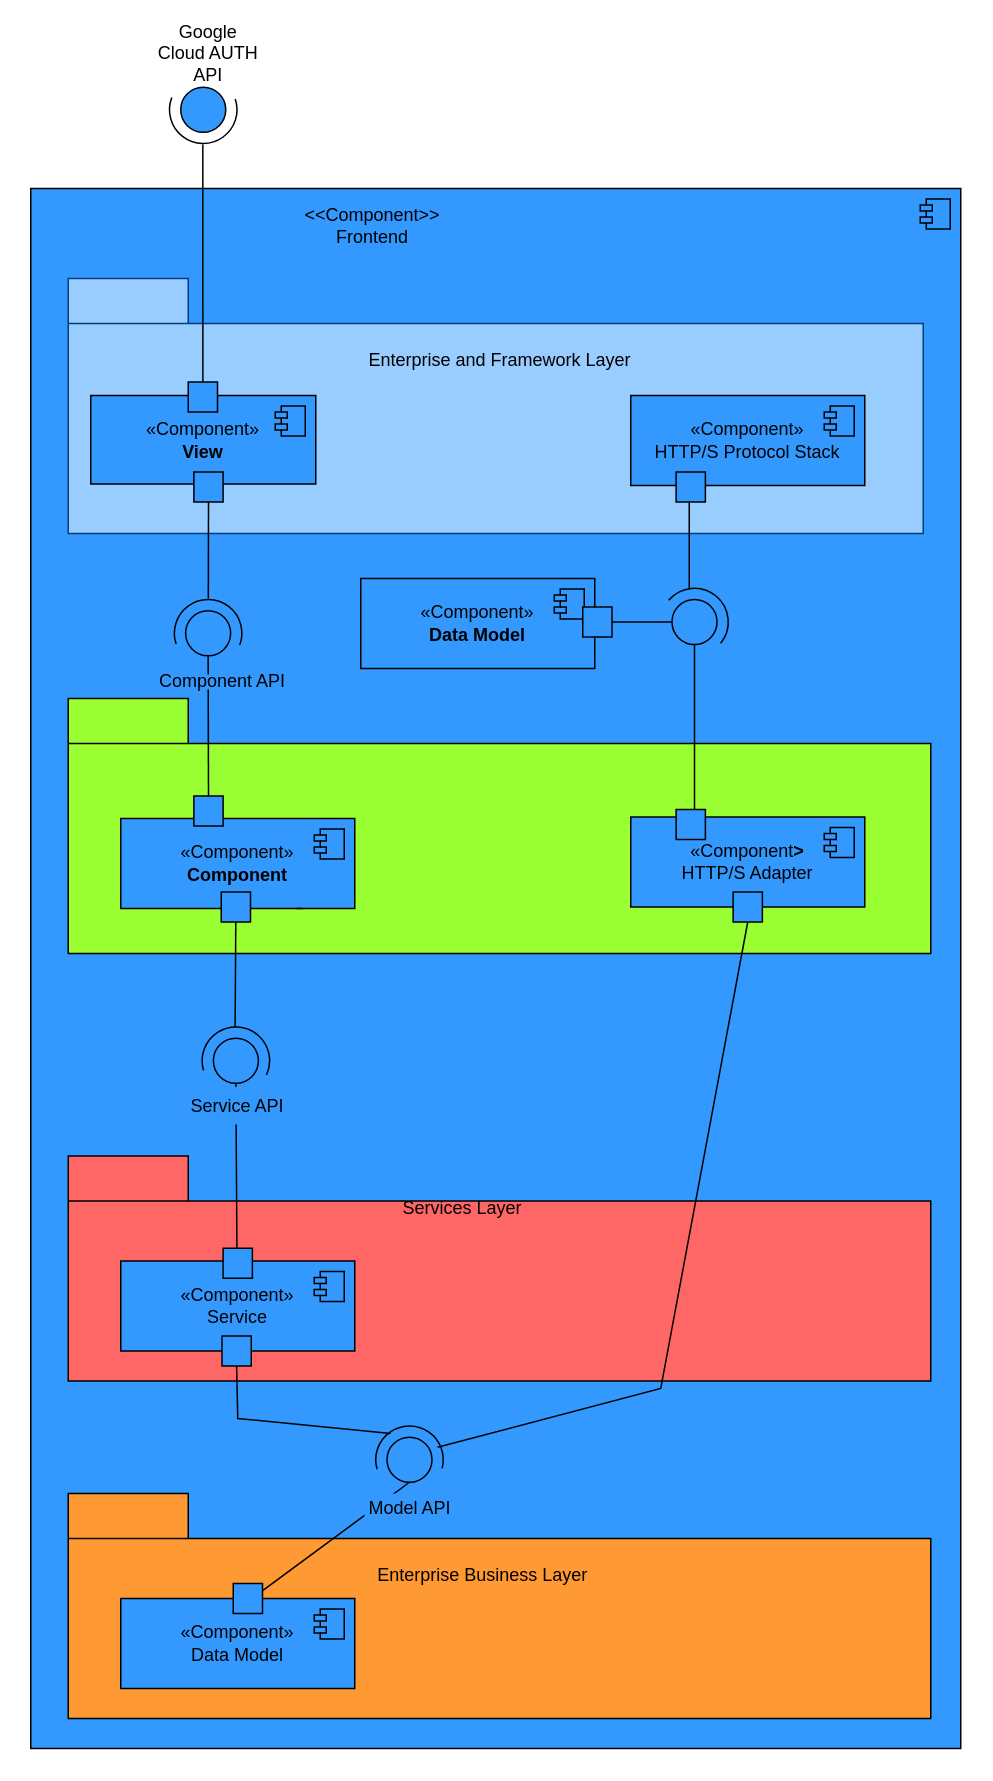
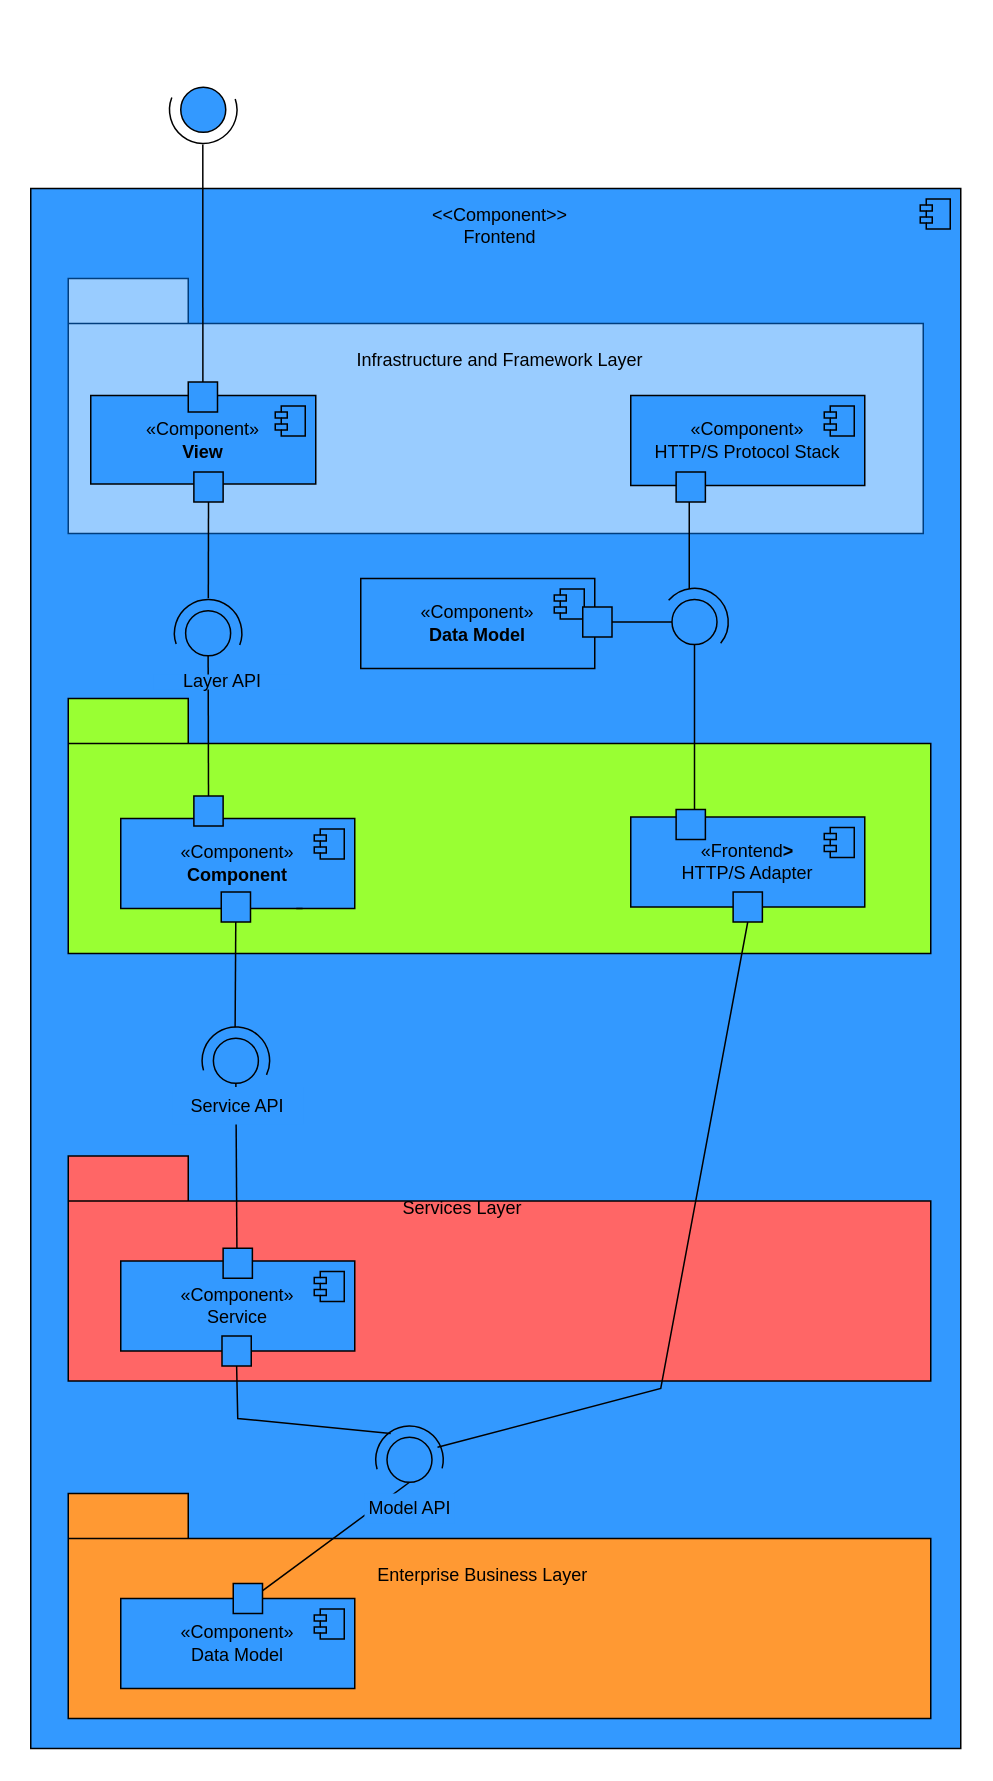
node "Google Cloud AUTH API": removed
node "<<Component>> Frontend": moved (372, 226) -> (500, 226)
node "Enterprise and Framework Layer": label "Enterprise and Framework Layer" -> "Infrastructure and Framework Layer"
node "Component API": label "Component API" -> "Layer API"
node "«Component> HTTP/S Adapter": label "«Component> HTTP/S Adapter" -> "«Frontend> HTTP/S Adapter"
